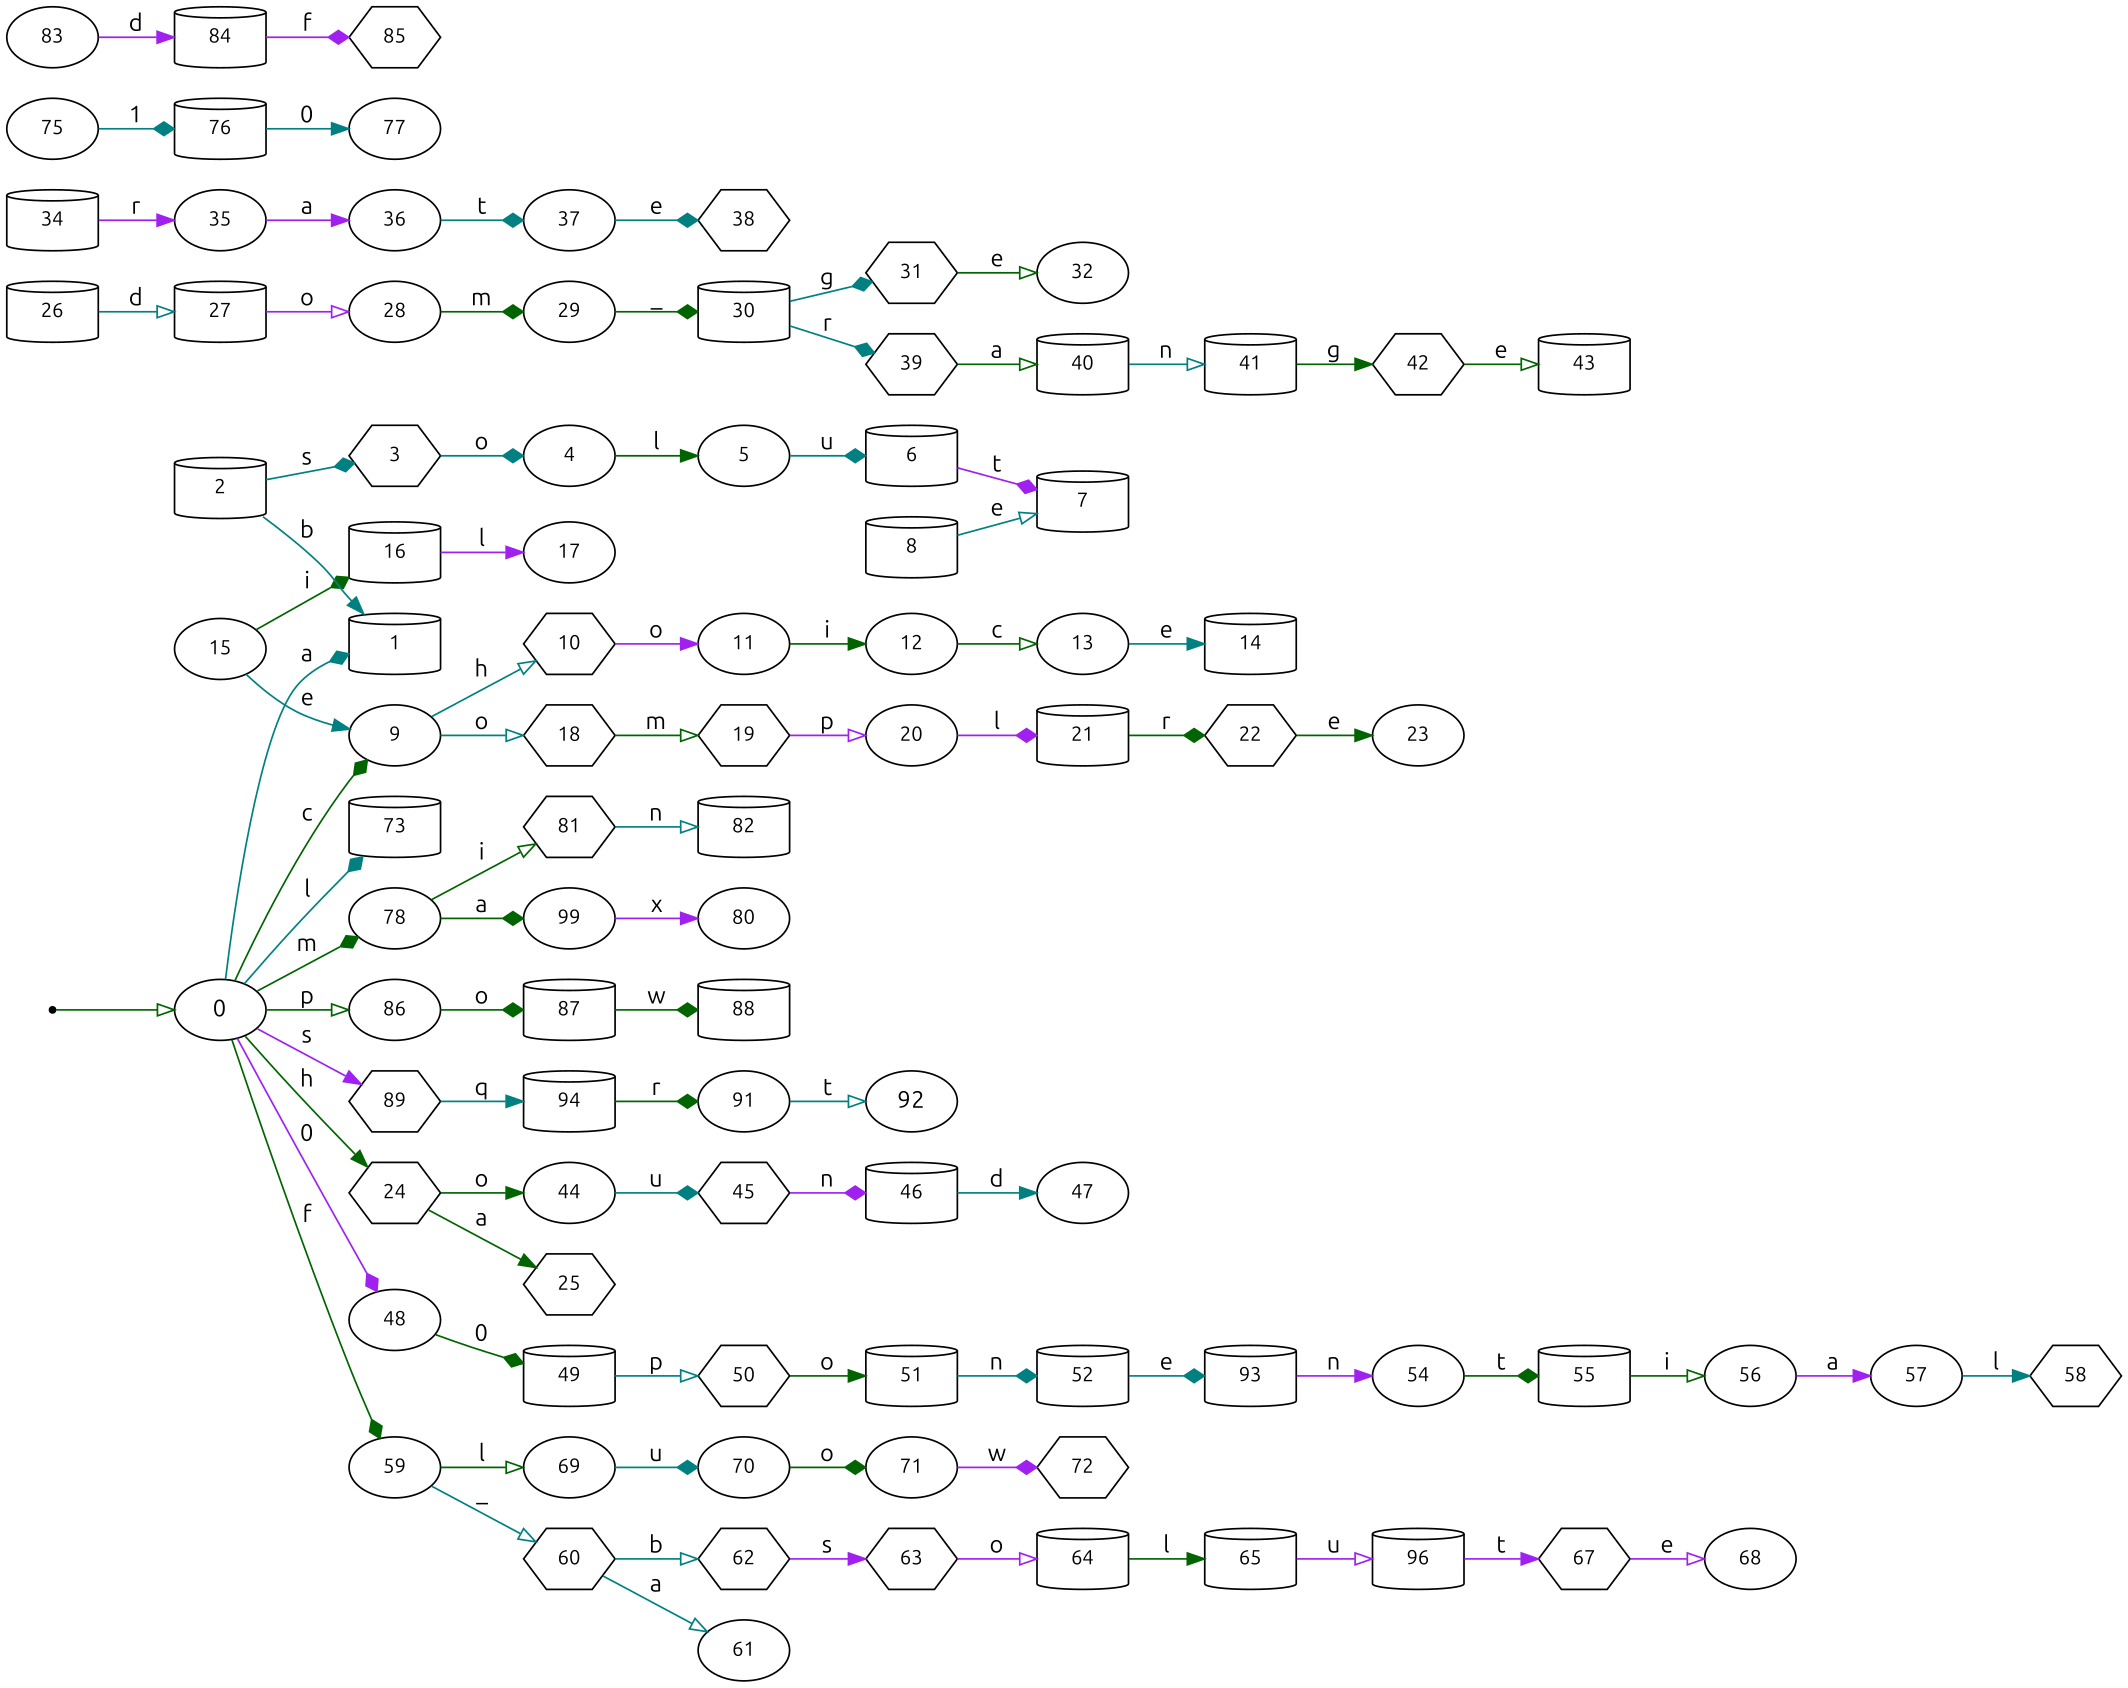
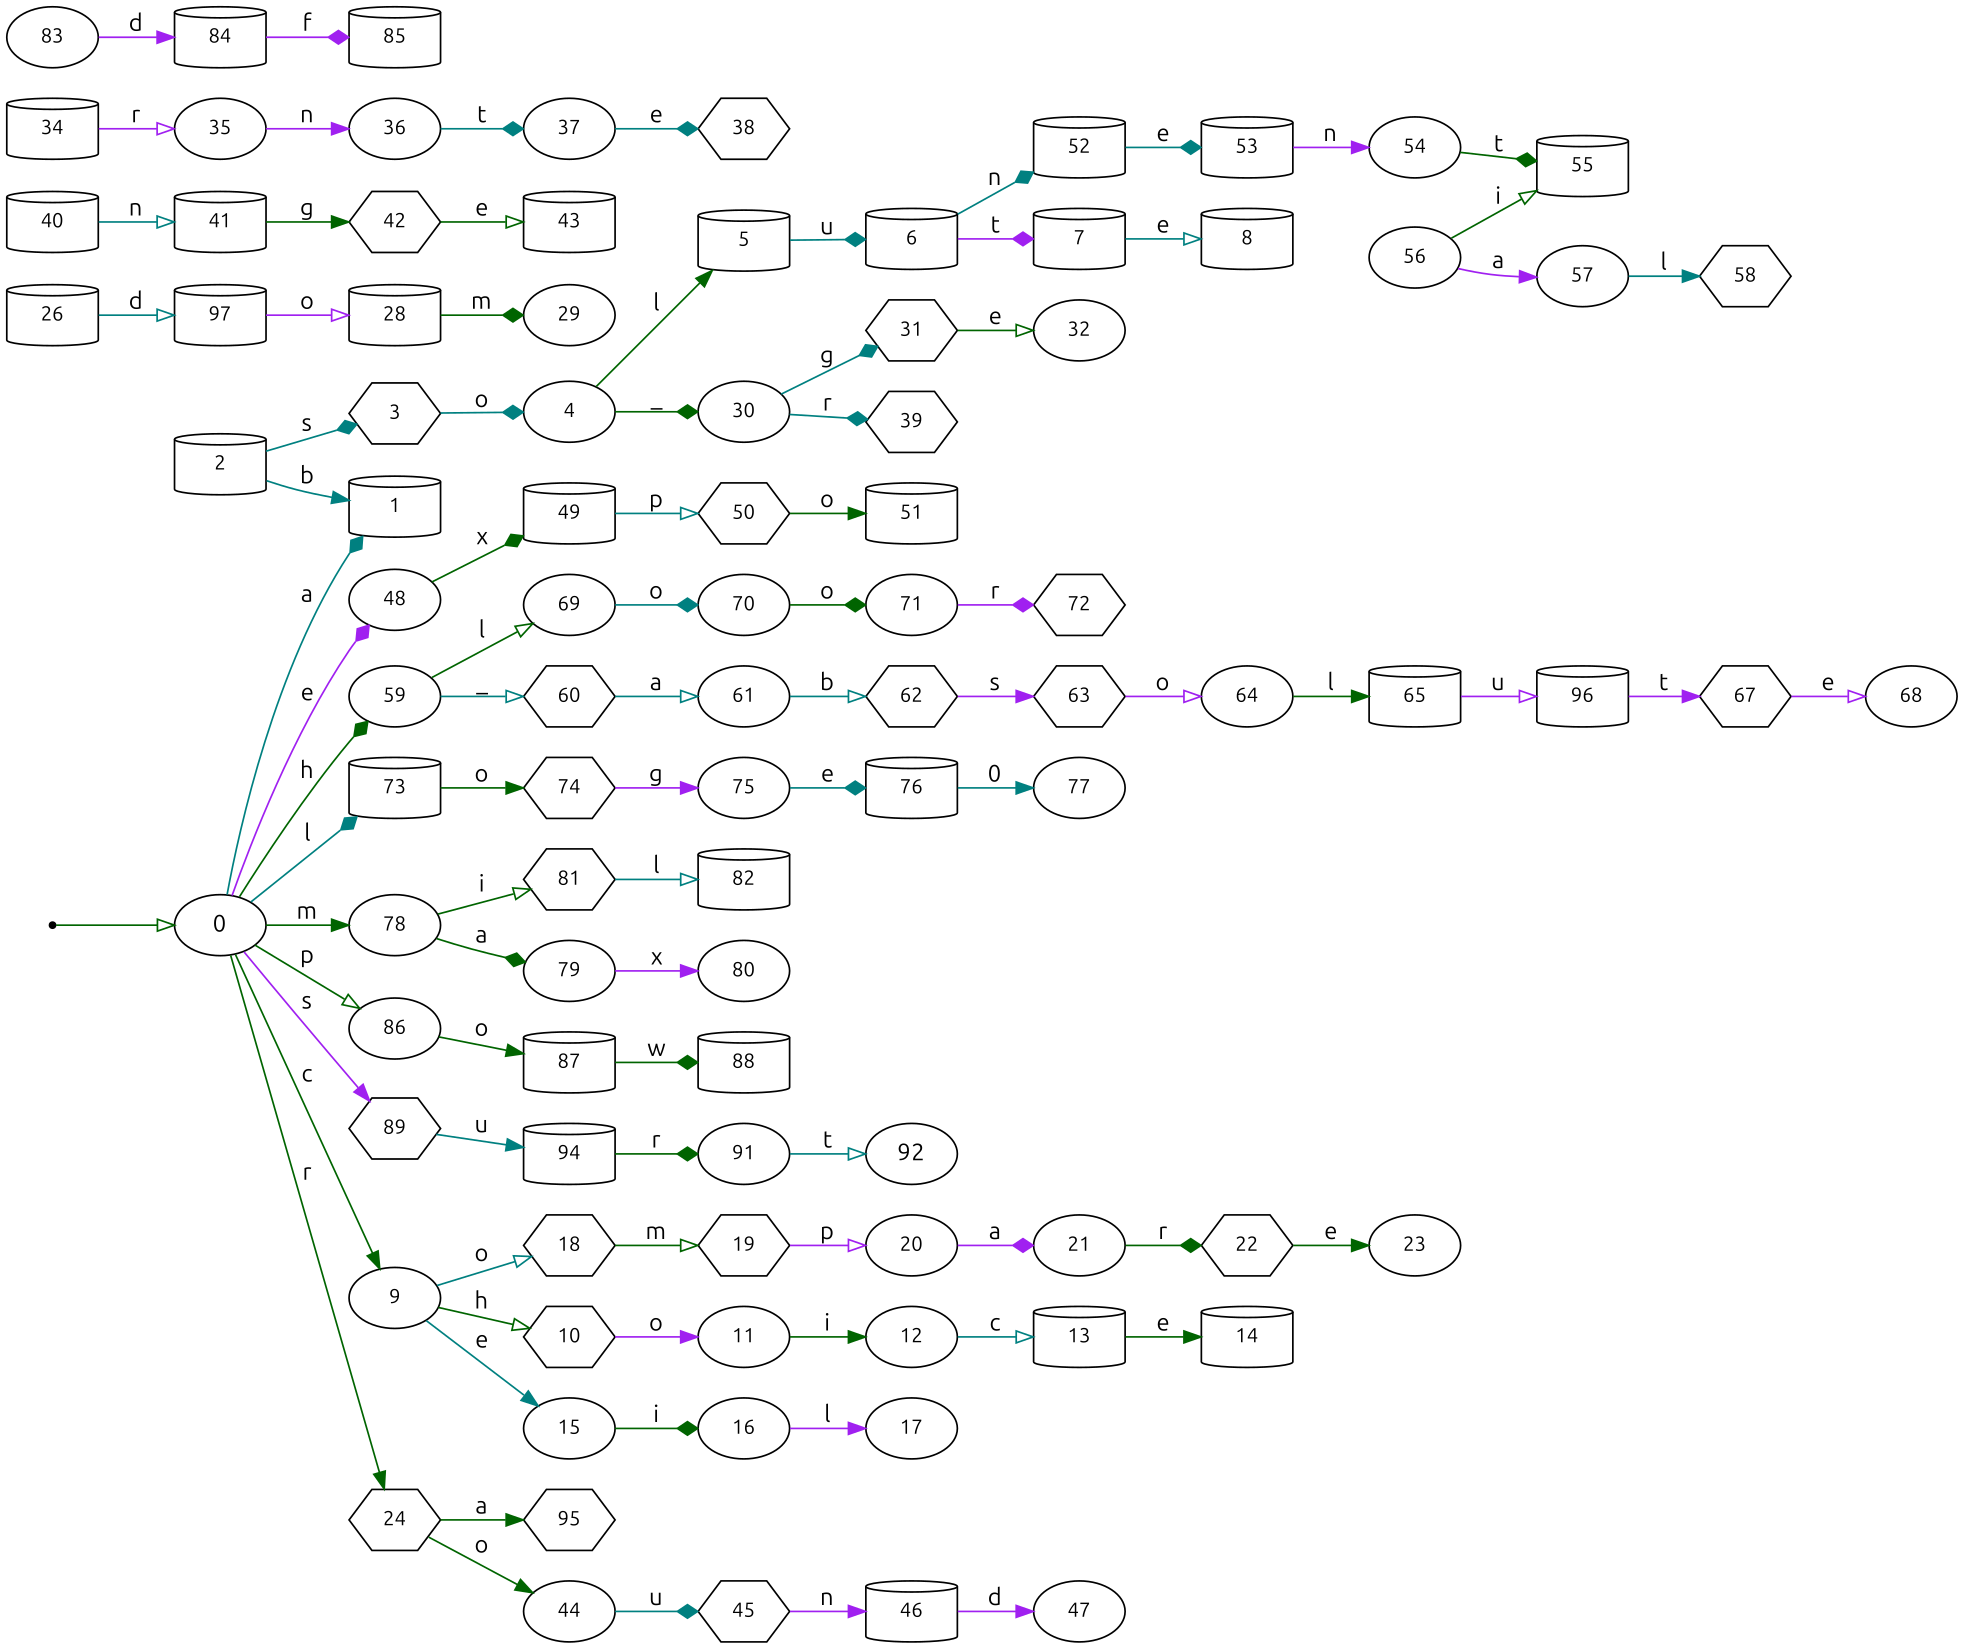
node "85": shape hexagon -> cylinder
edge "75" -> "76": label "1" -> "e"
edge "35" -> "36": label "a" -> "n"
edge "34" -> "35": arrowhead normal -> onormal
node "27": label "27" -> "97"
node "28": shape ellipse -> cylinder
edge "29" -> "30": now "4" -> "30"
node "30": shape cylinder -> ellipse
edge "39" -> "40": removed, label "a"
node "5": shape ellipse -> cylinder
edge "8" -> "7": reversed
node "16": shape cylinder -> ellipse
edge "12" -> "13": color darkgreen -> teal
node "13": shape ellipse -> cylinder
edge "13" -> "14": color teal -> darkgreen
edge "9" -> "10": color teal -> darkgreen
edge "15" -> "9": reversed
edge "20" -> "21": label "l" -> "a"
node "21": shape cylinder -> ellipse
node "74": added
edge "81" -> "82": label "n" -> "l"
edge "0" -> "9": arrowhead diamond -> normal
node "99": label "99" -> "79"
edge "0" -> "78": arrowhead diamond -> normal
edge "86" -> "87": arrowhead diamond -> normal
edge "0" -> "24": label "h" -> "r"
edge "89" -> "94": label "q" -> "u"
edge "0" -> "48": label "0" -> "e"
edge "45" -> "46": arrowhead diamond -> normal
edge "46" -> "47": color teal -> purple
edge "0" -> "59": label "f" -> "h"
node "25": label "25" -> "95"
edge "48" -> "49": label "0" -> "x"
edge "51" -> "52": now "6" -> "52"
node "93": label "93" -> "53"
edge "55" -> "56": reversed
edge "69" -> "70": label "u" -> "o"
edge "71" -> "72": label "w" -> "r"
edge "60" -> "62": now "61" -> "62"
node "64": shape cylinder -> ellipse
